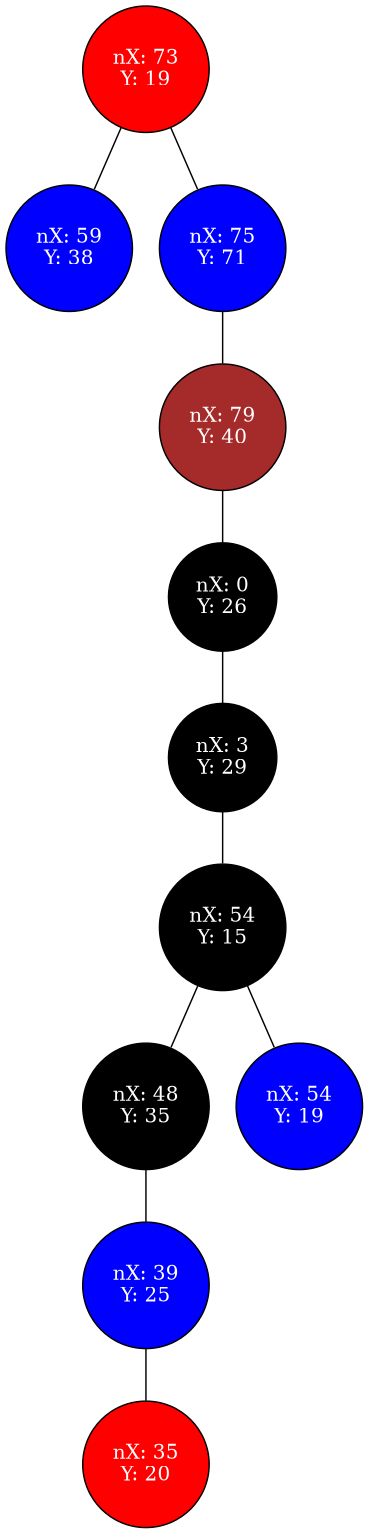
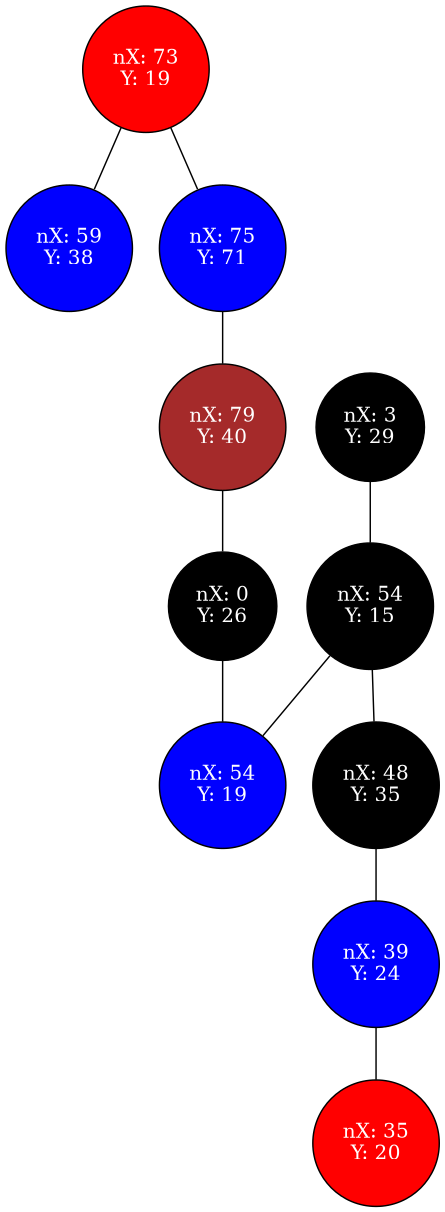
edge "nX: 0 Y: 26" -- "nX: 3 Y: 29": now "nX: 0 Y: 26" -- "nX: 54 Y: 19"
node "nX: 39 Y: 25": label "nX: 39 Y: 25" -> "nX: 39 Y: 24"
